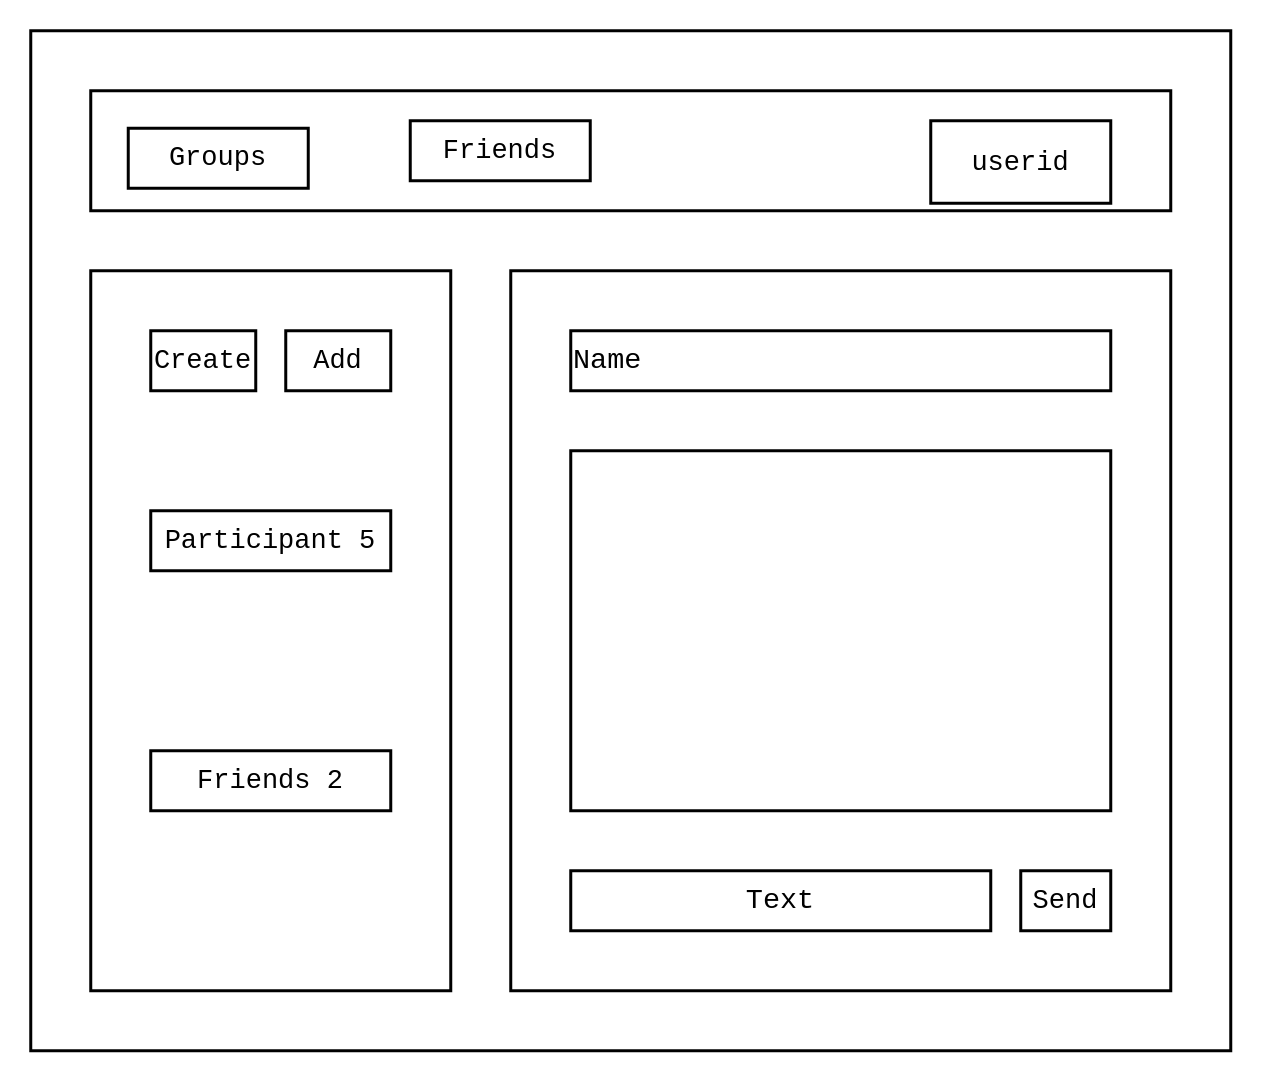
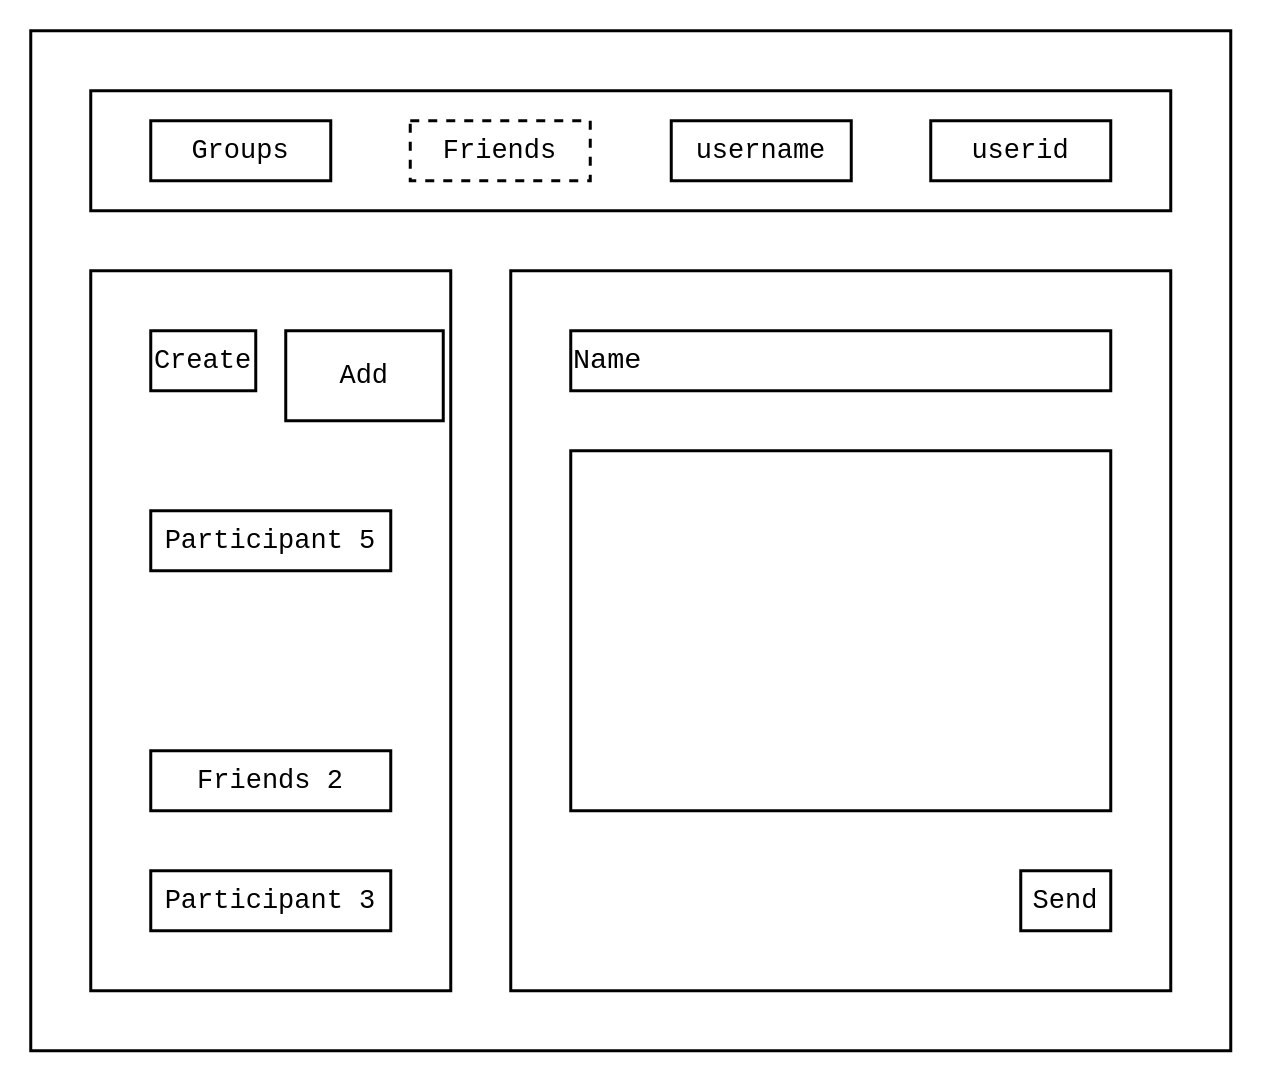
node "Friends": style solid -> dashed
node "username": added
node "Groups": moved (218, 158) -> (241, 151)
node "userid": size 180x83 -> 180x60
node "Add": size 105x60 -> 158x90
node "Participant 3": added
node "Text": removed
